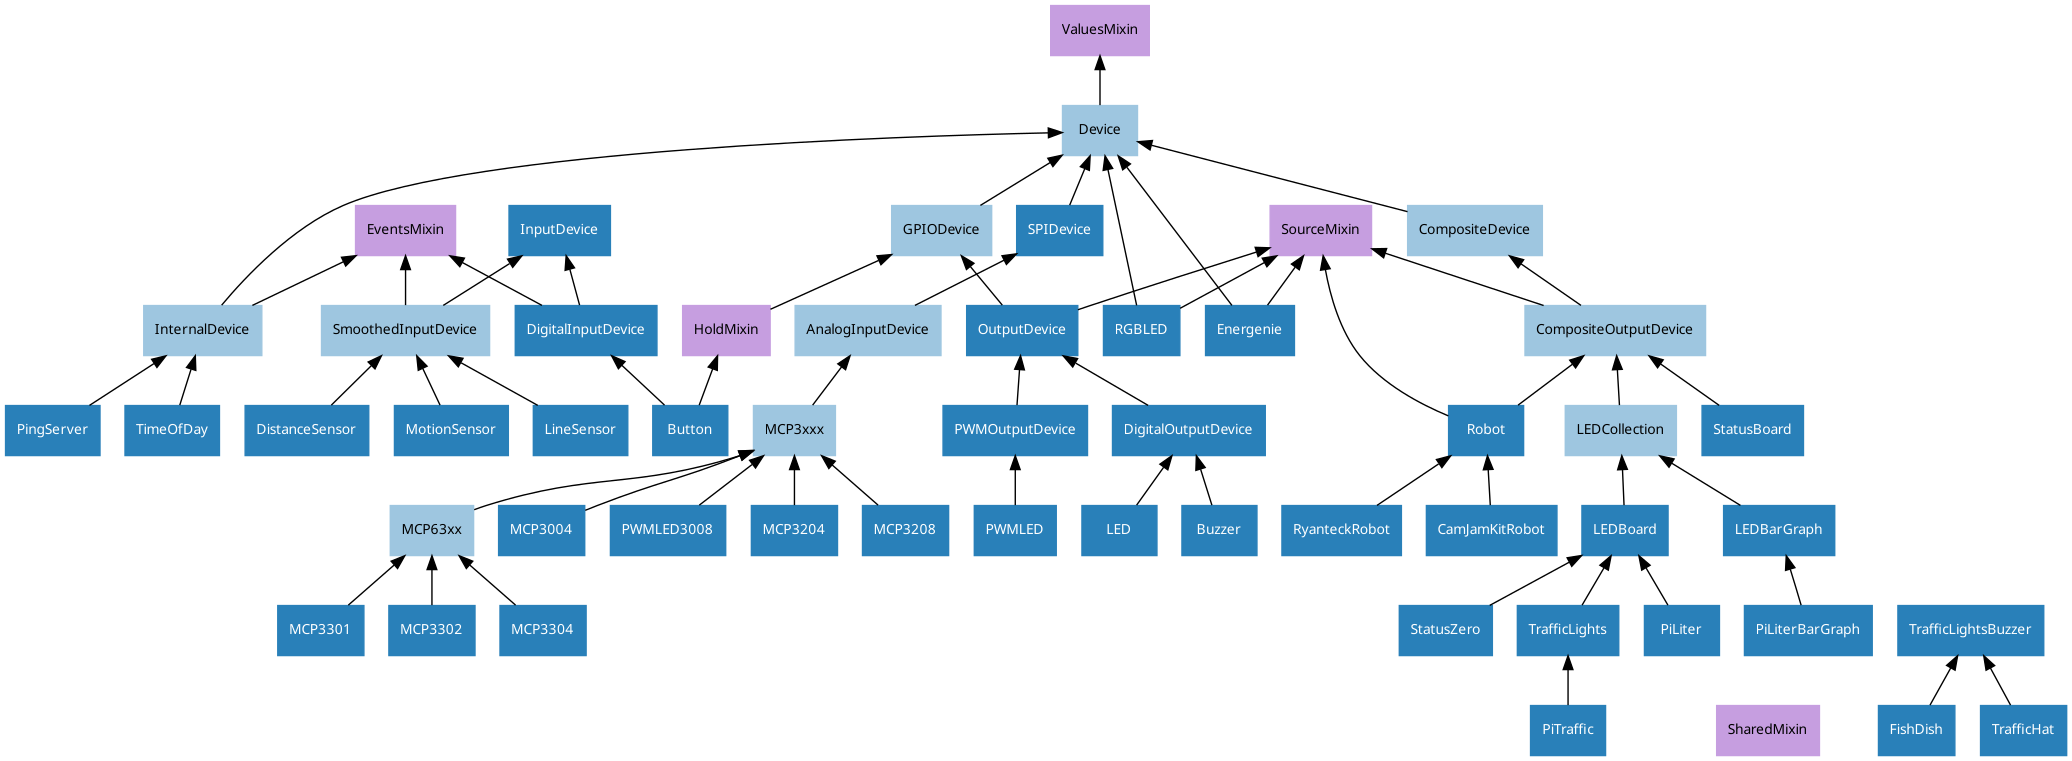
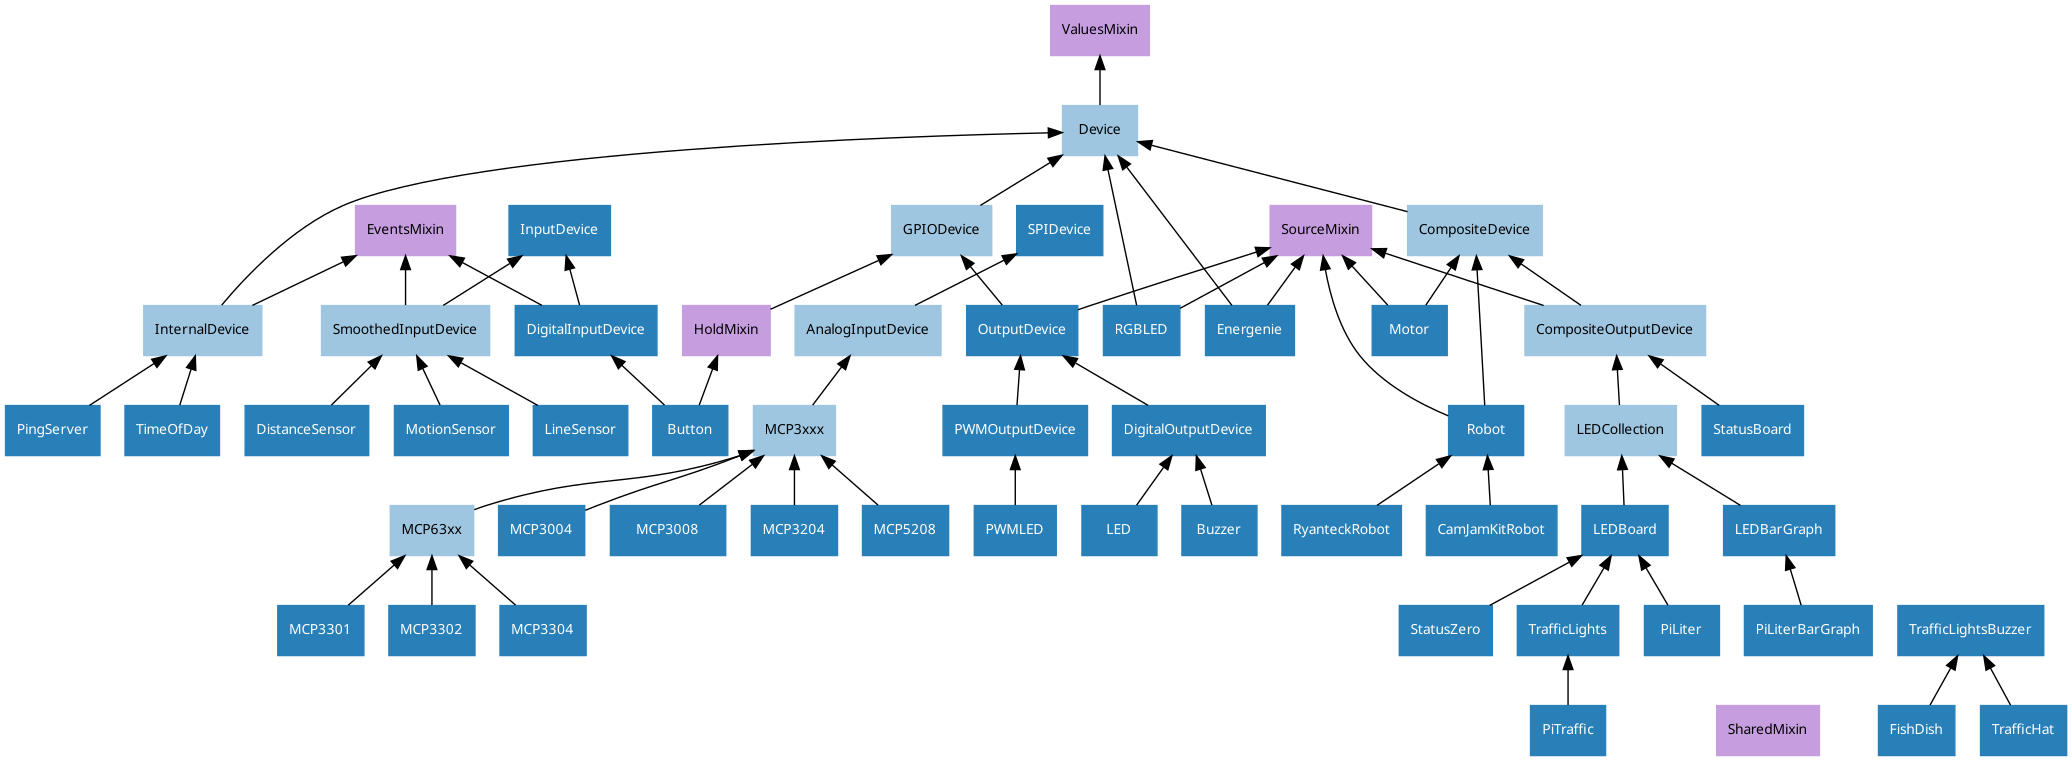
edge "SPIDevice" -> "Device": removed
node "Motor": added
edge "Robot" -> "CompositeOutputDevice": now "Robot" -> "CompositeDevice"
node "PWMLED3008": label "PWMLED3008" -> "MCP3008"
node "MCP3208": label "MCP3208" -> "MCP5208"
